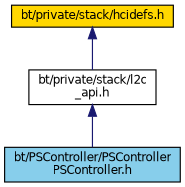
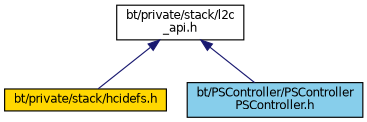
edge "bt/private/stack/l2c _api.h" -> "bt/private/stack/hcidefs.h": reversed
